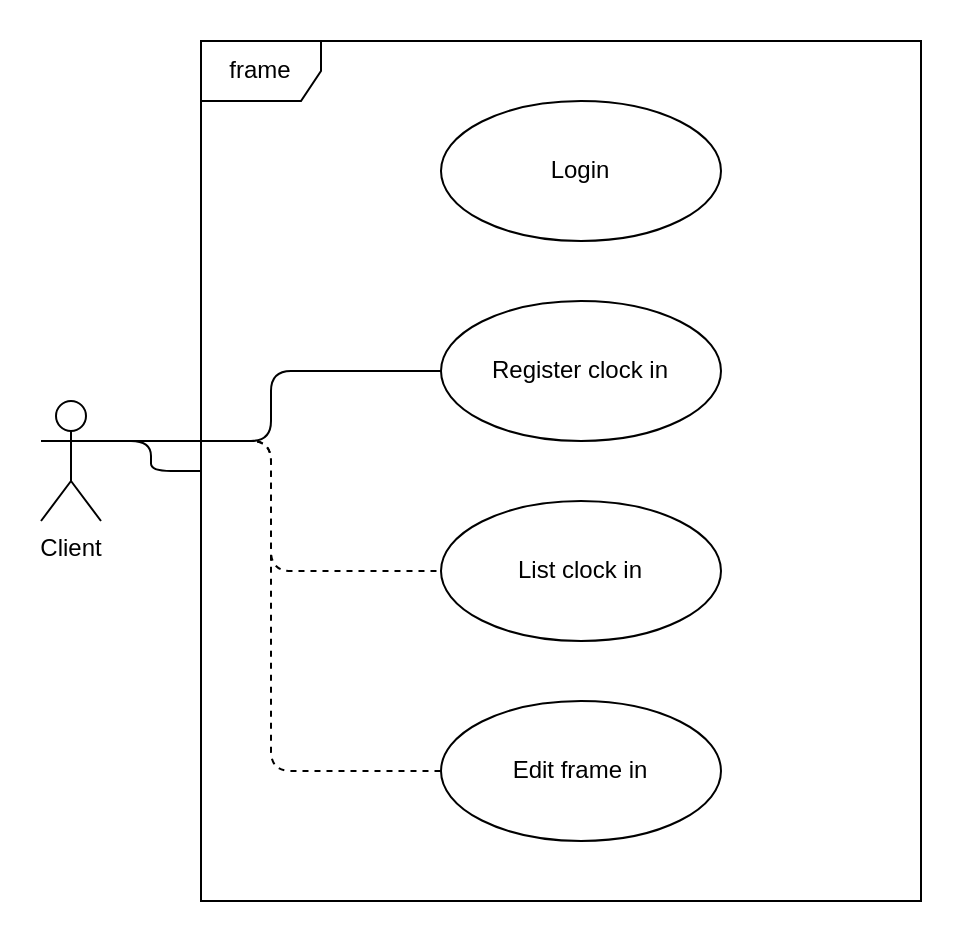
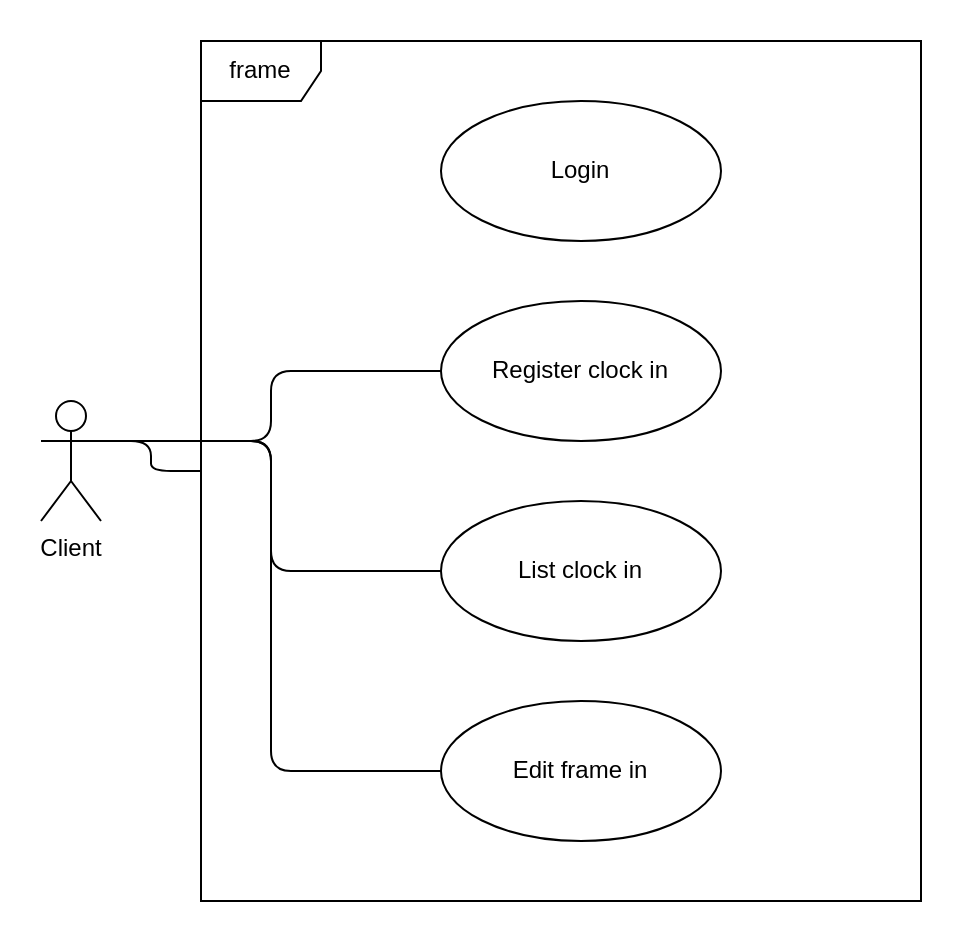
edge "Client" -- "List clock in": style dashed -> solid
edge "Client" -- "Edit frame in": style dashed -> solid
